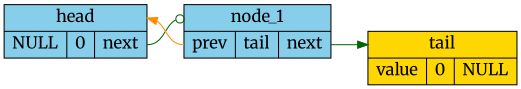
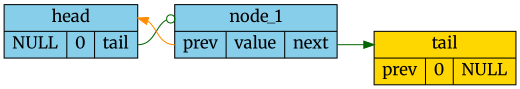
node "head": text "next" -> "tail"
node "node_1": text "tail" -> "value"
node "tail": text "value" -> "prev"
